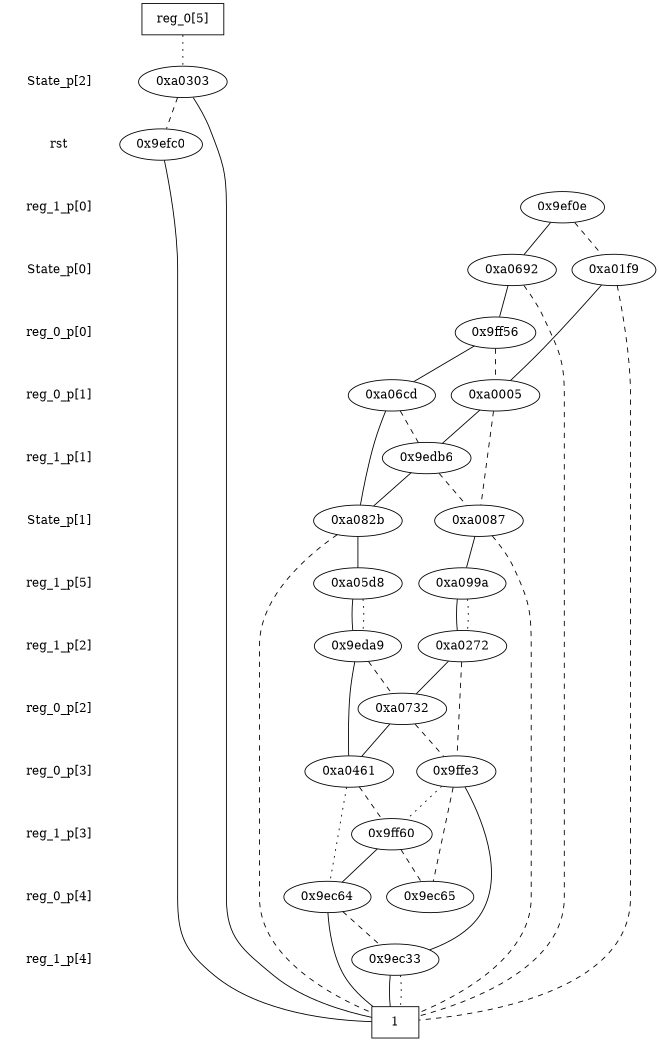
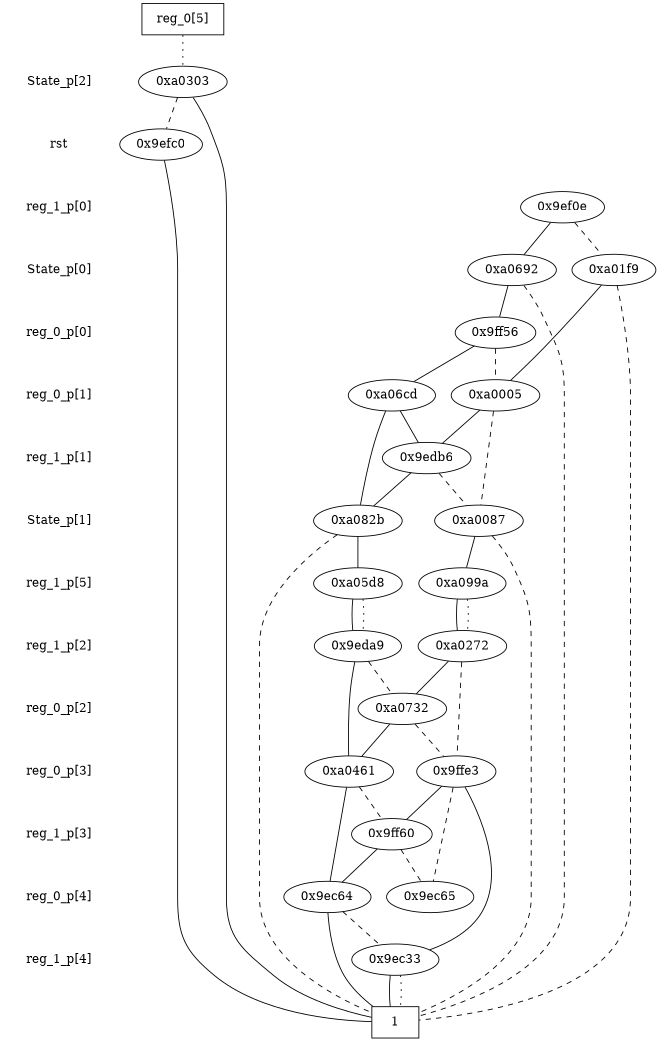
edge "0xa06cd" -- "0x9edb6": style dashed -> solid
edge "0x9ffe3" -- "0x9ff60": style dotted -> solid
edge "0xa0461" -- "0x9ec64": style dotted -> solid
